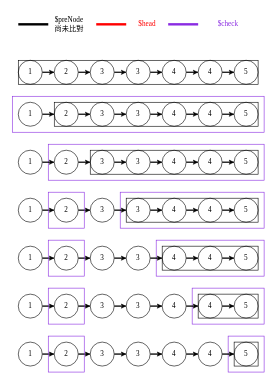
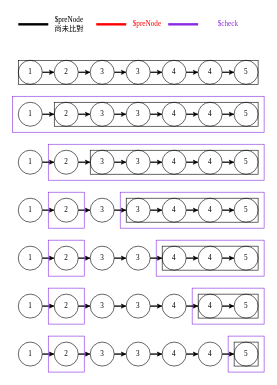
node "$head": label "$head" -> "$preNode"
